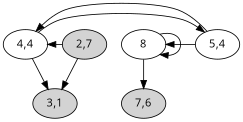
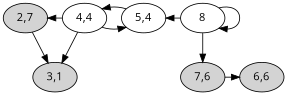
edge "2,7" -> "4,4": reversed
edge "5,4" -> "8": reversed
node "6,6": added
